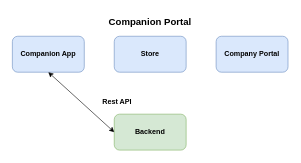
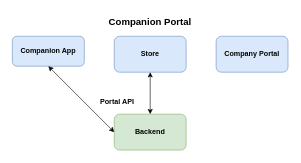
node "Companion App": size 72x36 -> 72x30
node "Rest API": label "Rest API" -> "Portal API"
edge "Store" -- "Backend": added
